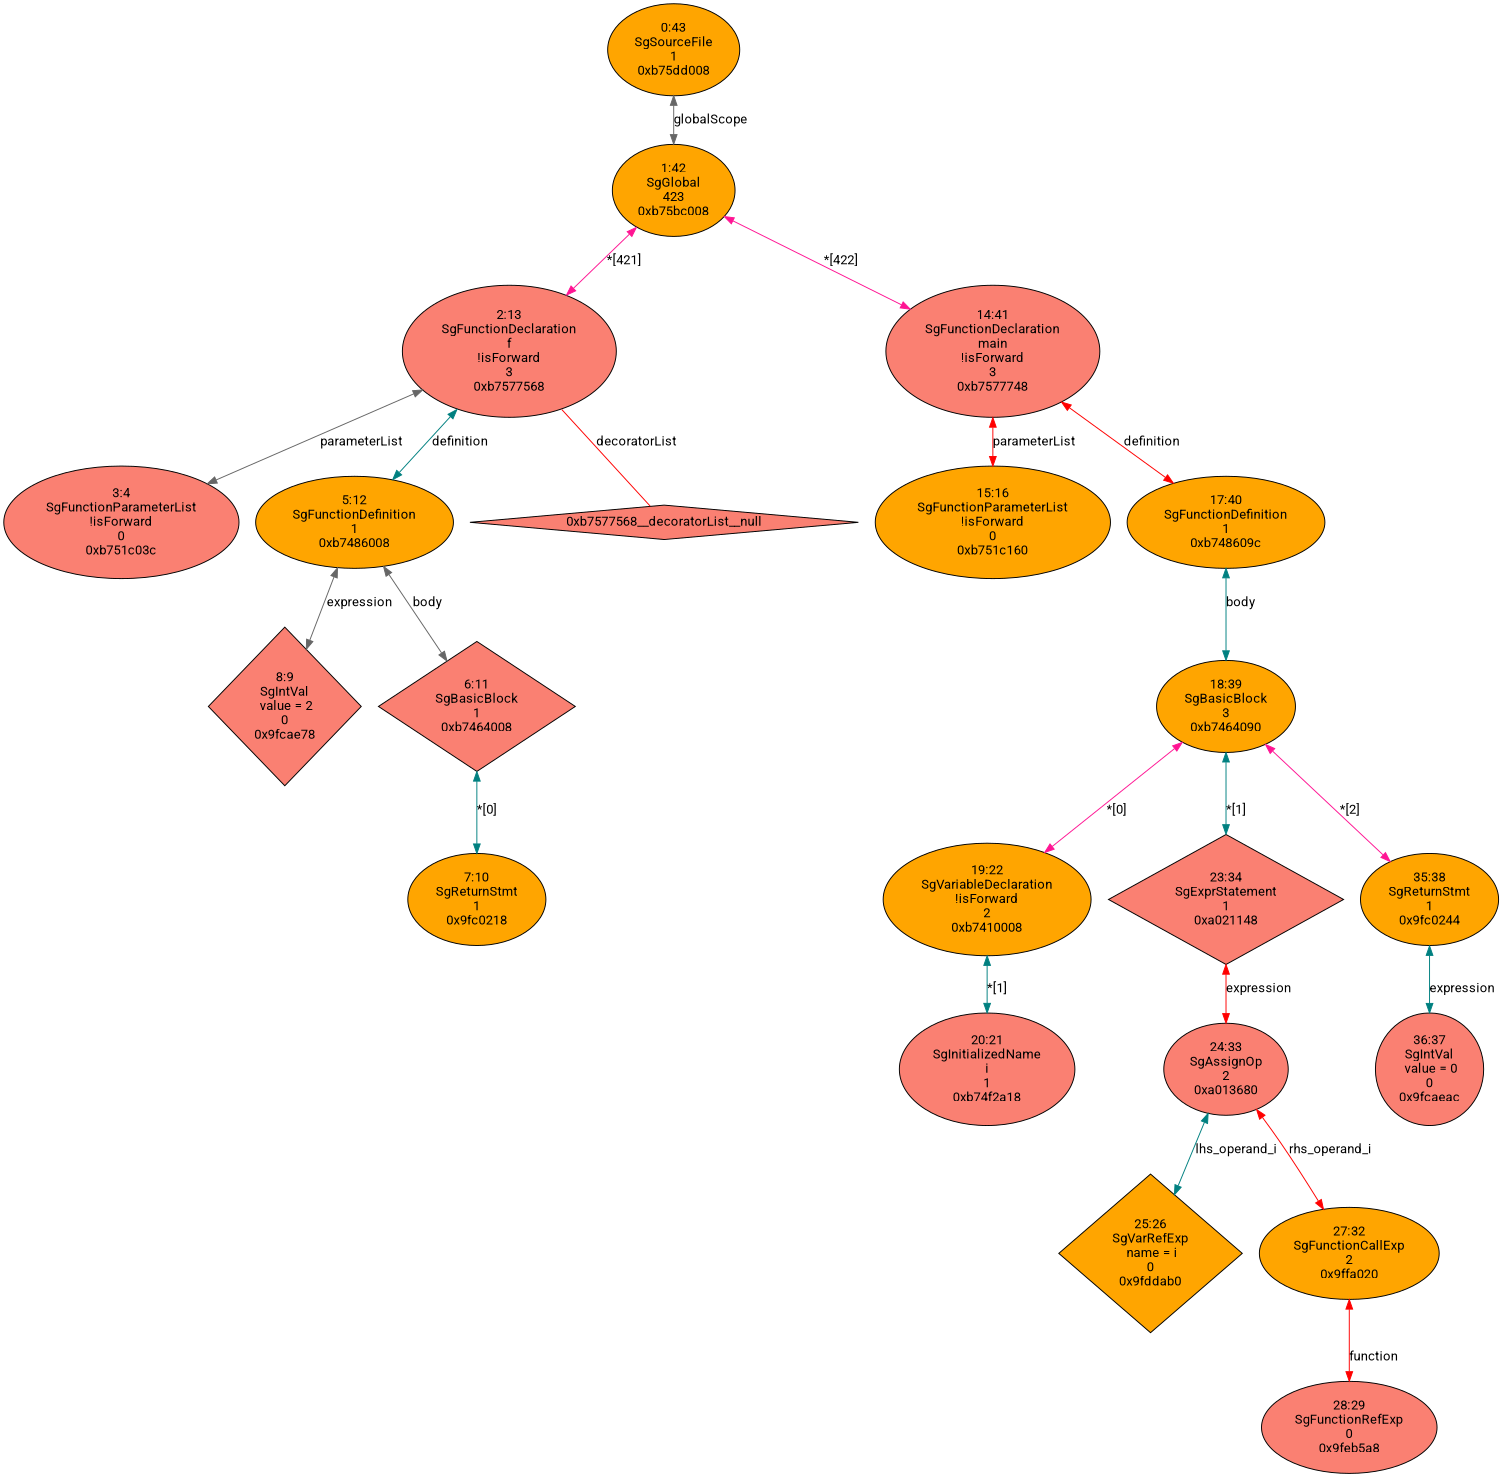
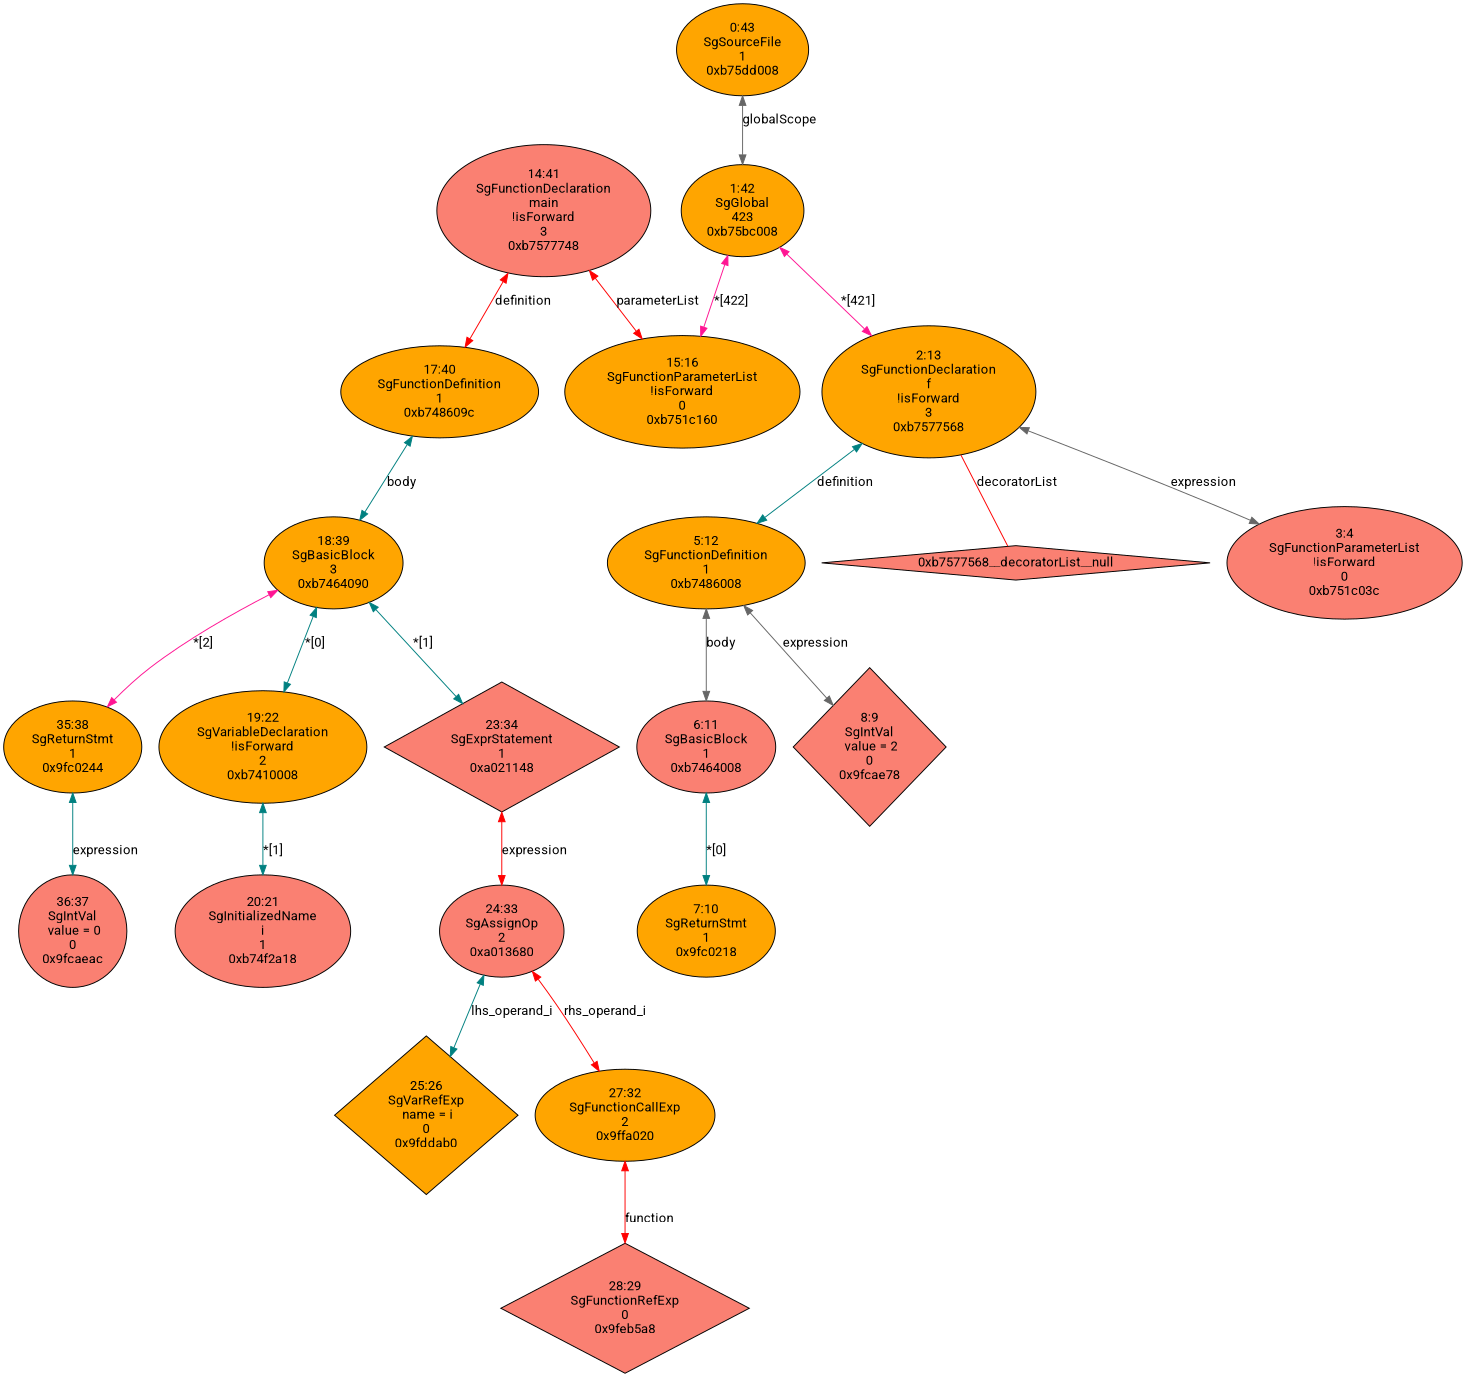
edge "1:42 SgGlobal 423 0xb75bc008" -- "14:41 SgFunctionDeclaration main !isForward 3 0xb7577748": now "1:42 SgGlobal 423 0xb75bc008" -- "15:16 SgFunctionParameterList !isForward 0 0xb751c160"
node "2:13 SgFunctionDeclaration f !isForward 3 0xb7577568": fillcolor salmon -> orange
edge "2:13 SgFunctionDeclaration f !isForward 3 0xb7577568" -- "3:4 SgFunctionParameterList !isForward 0 0xb751c03c": label "parameterList" -> "expression"
node "6:11 SgBasicBlock 1 0xb7464008": shape diamond -> ellipse
edge "18:39 SgBasicBlock 3 0xb7464090" -- "19:22 SgVariableDeclaration !isForward 2 0xb7410008": color deeppink -> teal
node "28:29 SgFunctionRefExp 0 0x9feb5a8": shape ellipse -> diamond
